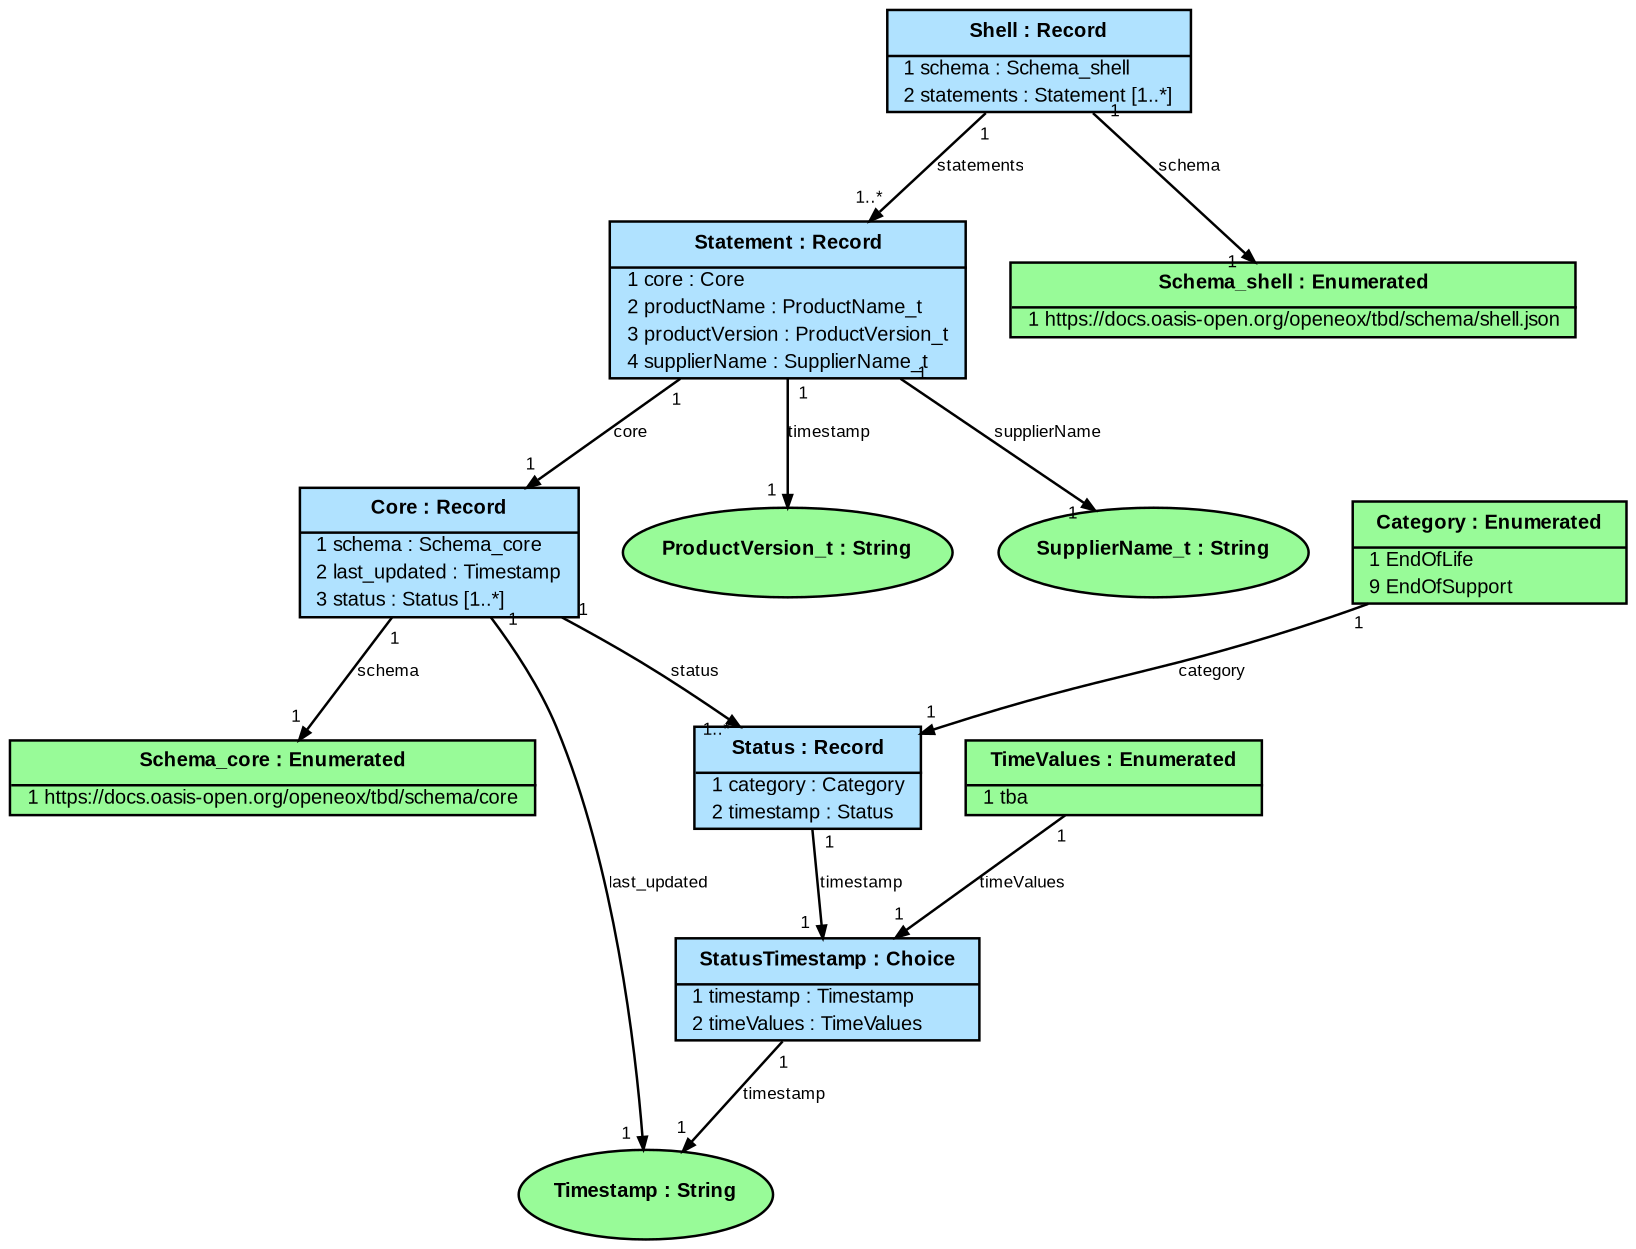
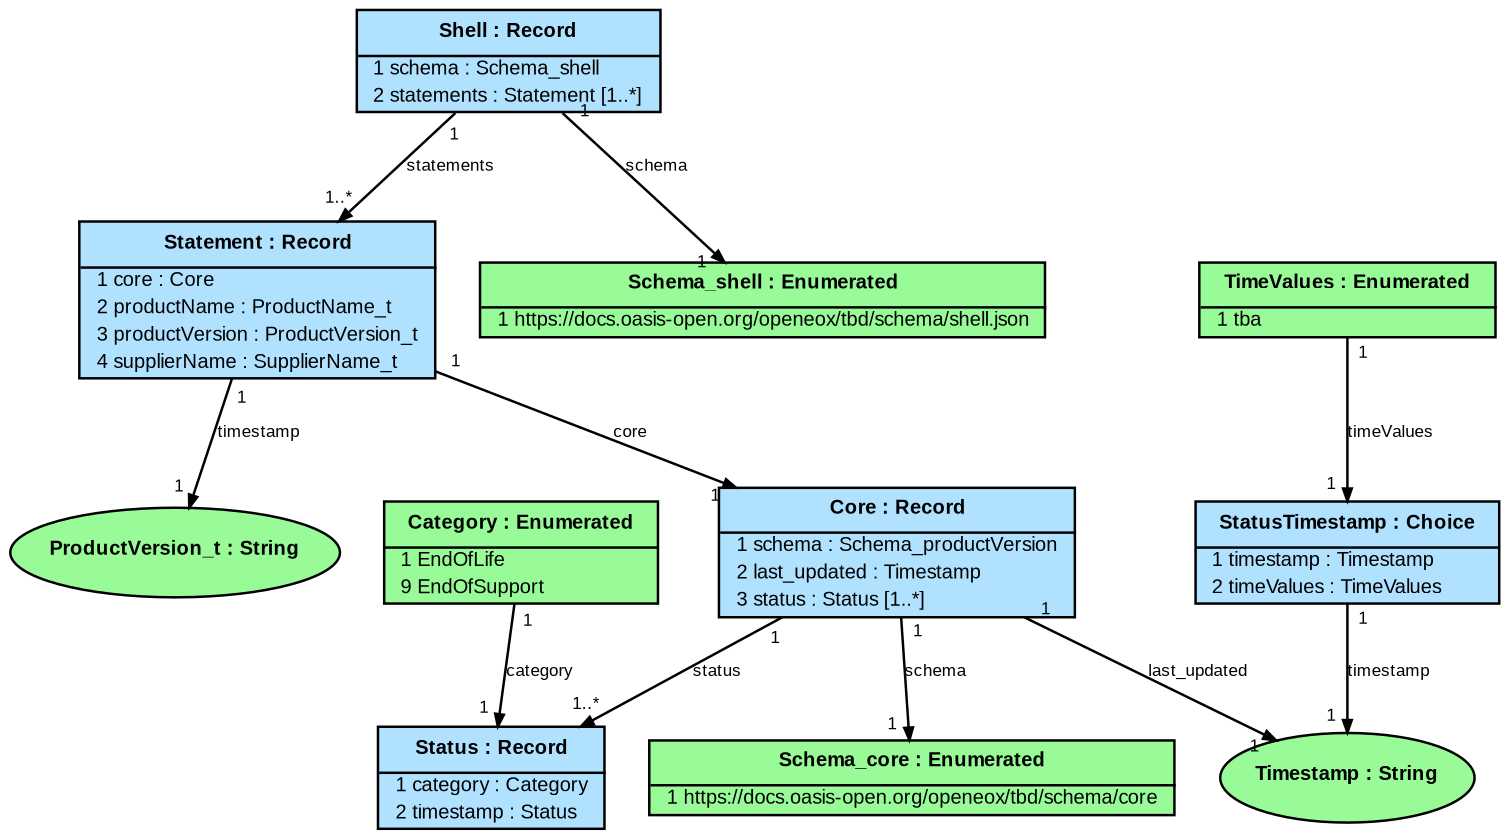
node "Core : Record": text "1 schema : Schema_core" -> "1 schema : Schema_productVersion"
node "SupplierName_t : String": removed
edge "Status : Record" -> "StatusTimestamp : Choice": removed, label "timestamp"
